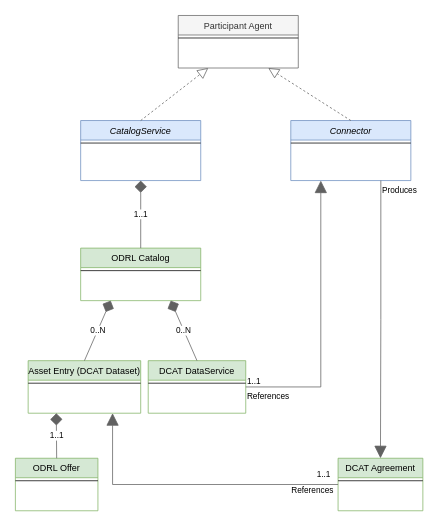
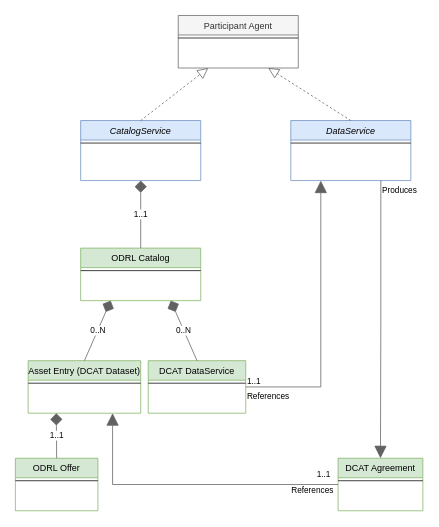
node "Connector": label "Connector" -> "DataService"
